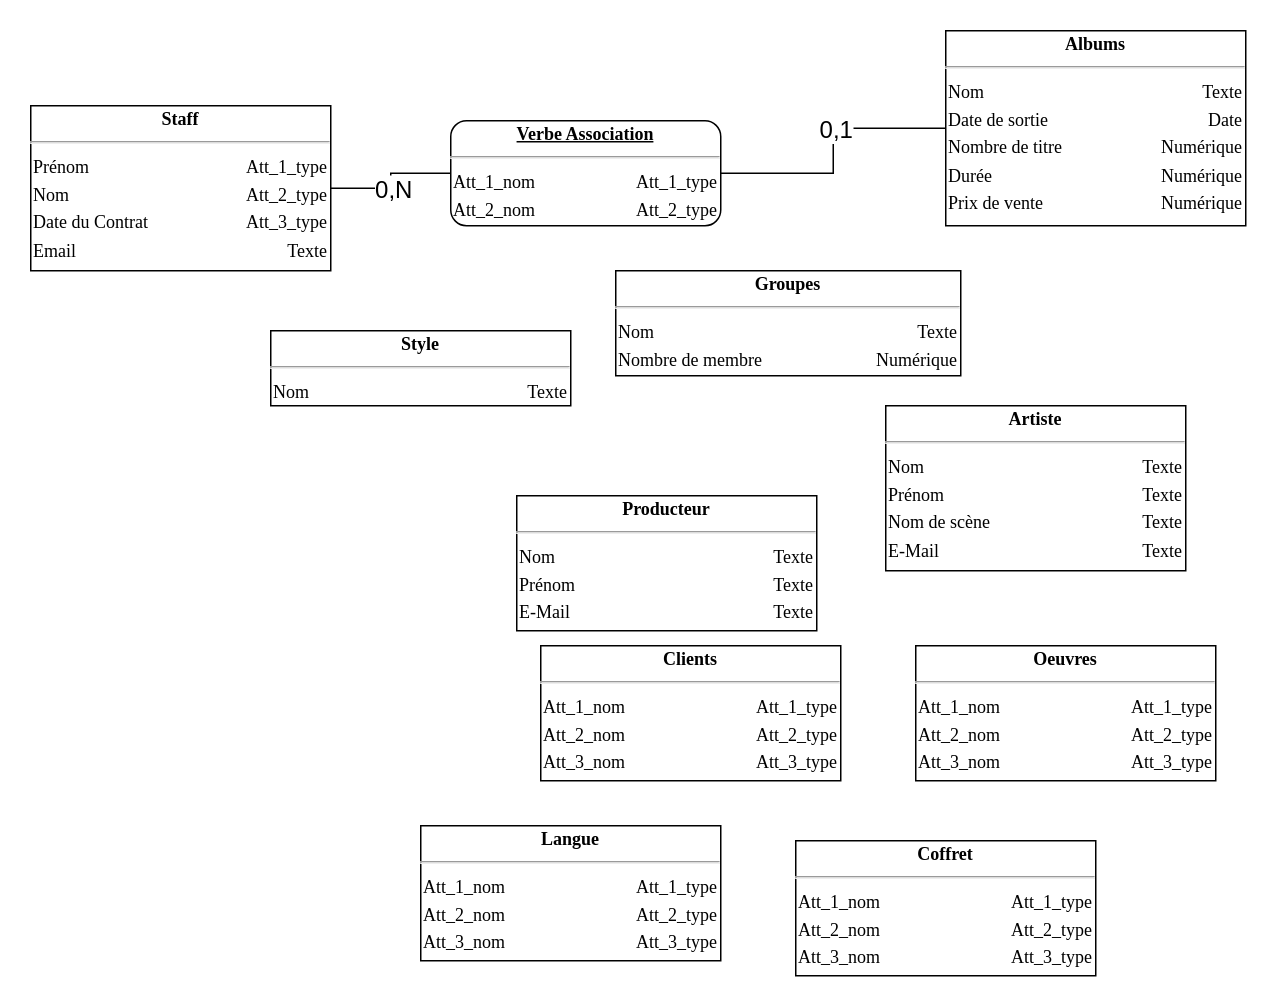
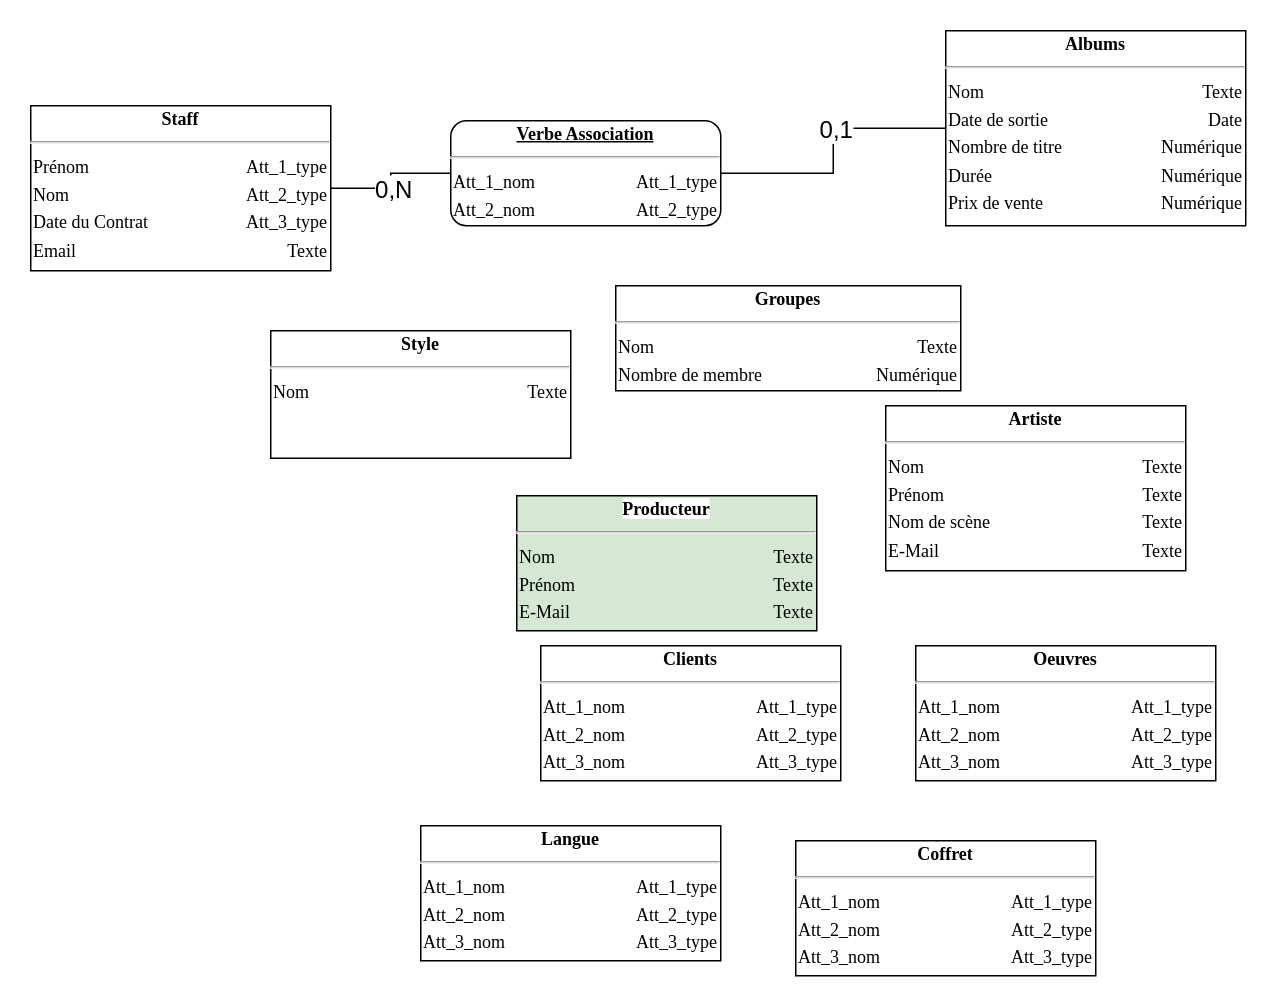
node "Groupes Nom Texte Nombre de membre Numérique": moved (788, 323) -> (788, 338)
node "Style Nom Texte": size 300x75 -> 300x128
node "Producteur Nom Texte Prénom Texte E-Mail Texte": fillcolor #ffffff -> #d5e8d4
